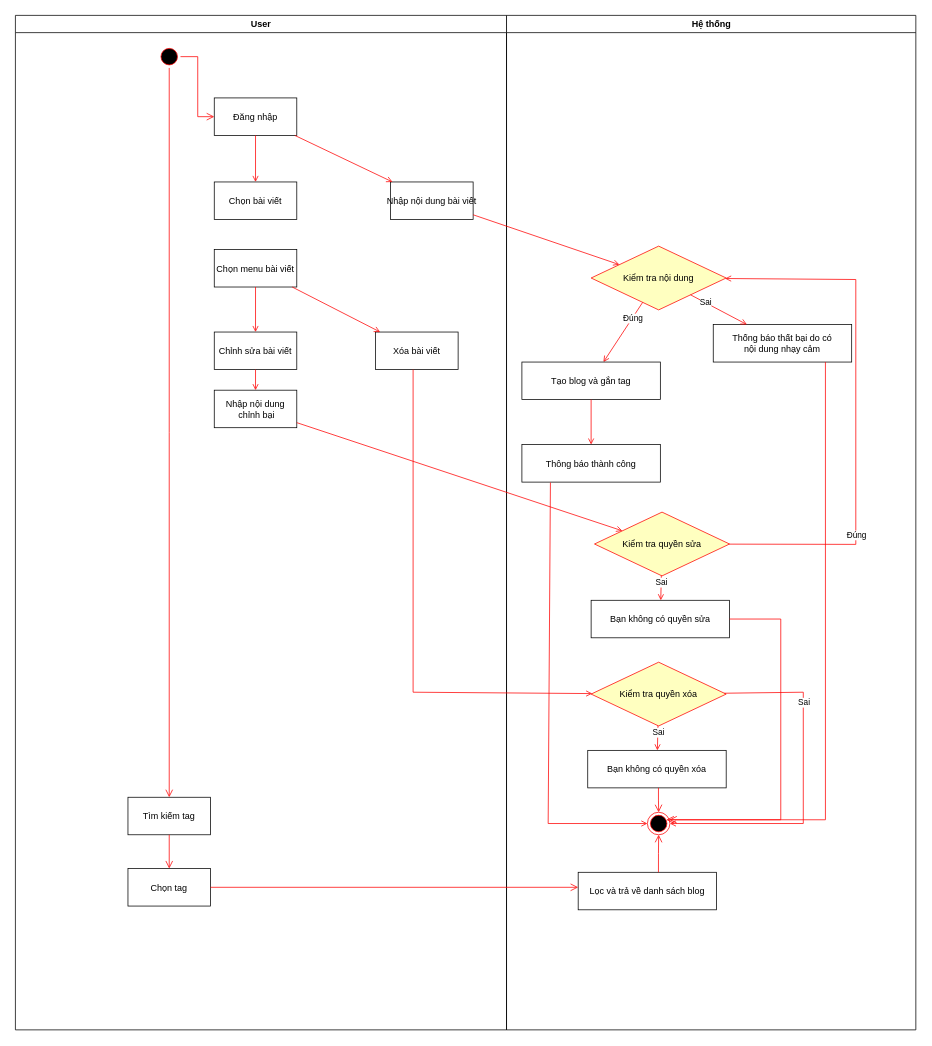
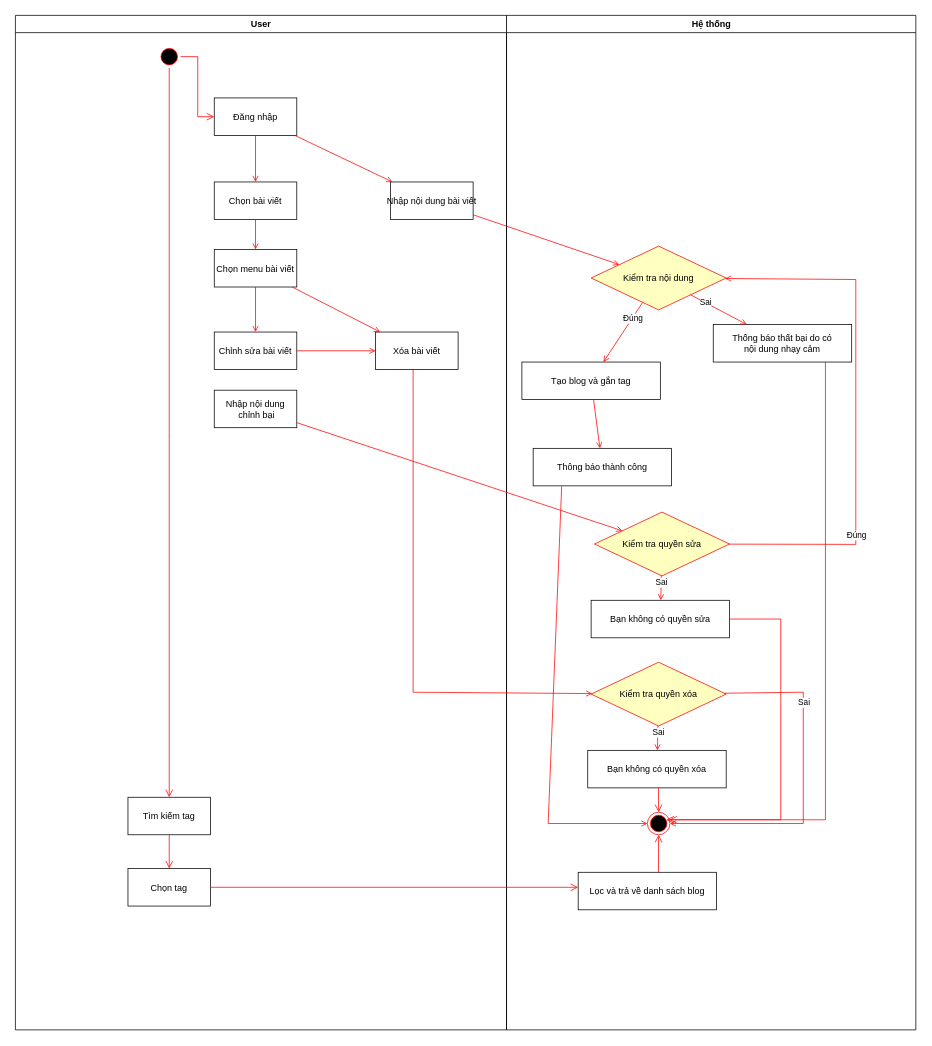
edge "Chọn bài viết" -> "Chọn menu bài viết": added
edge "Chỉnh sửa bài viết" -> "Nhập nội dung chỉnh bại": now "Chỉnh sửa bài viết" -> "Xóa bài viết"
node "Thông báo thành công": moved (591, 463) -> (602, 467)
